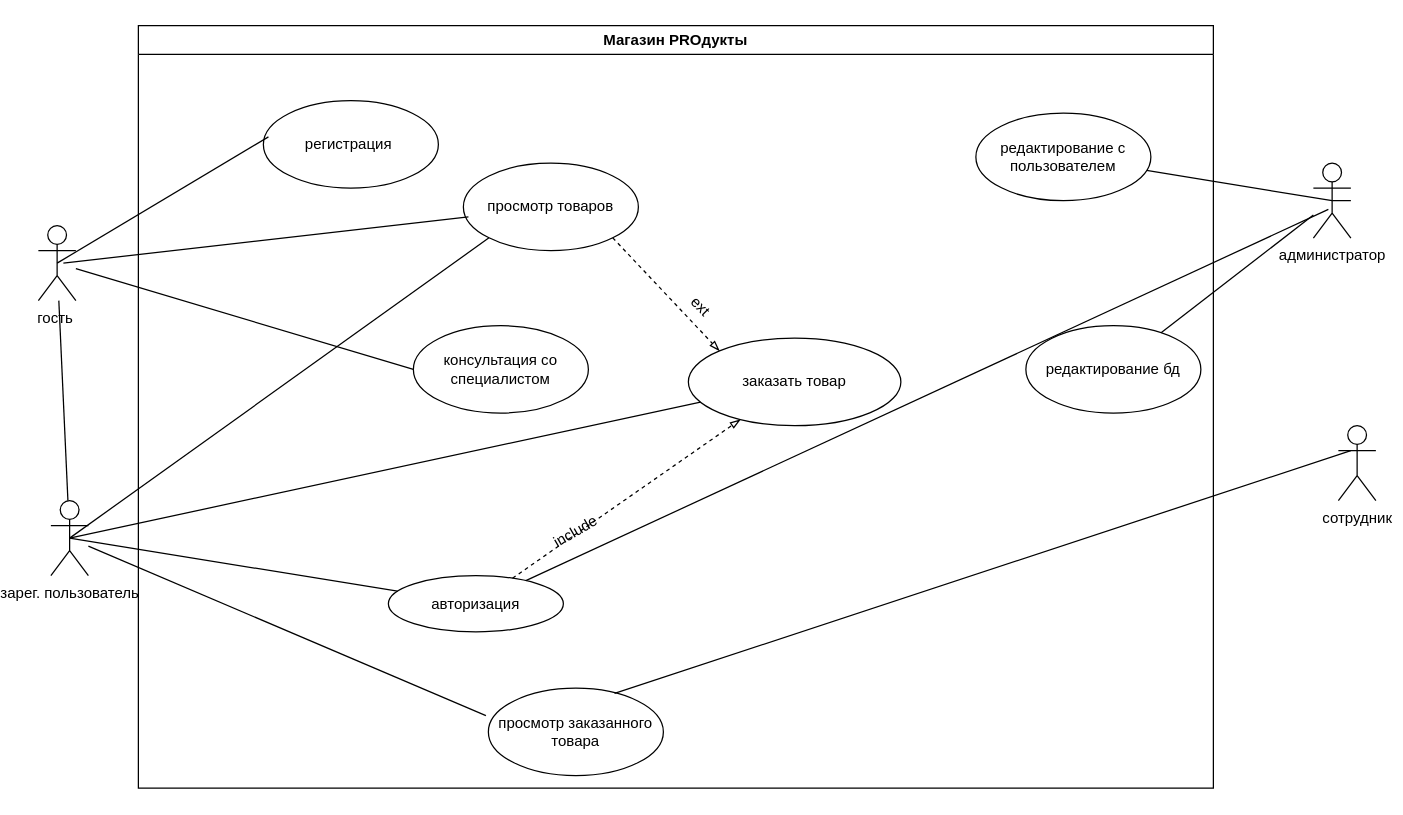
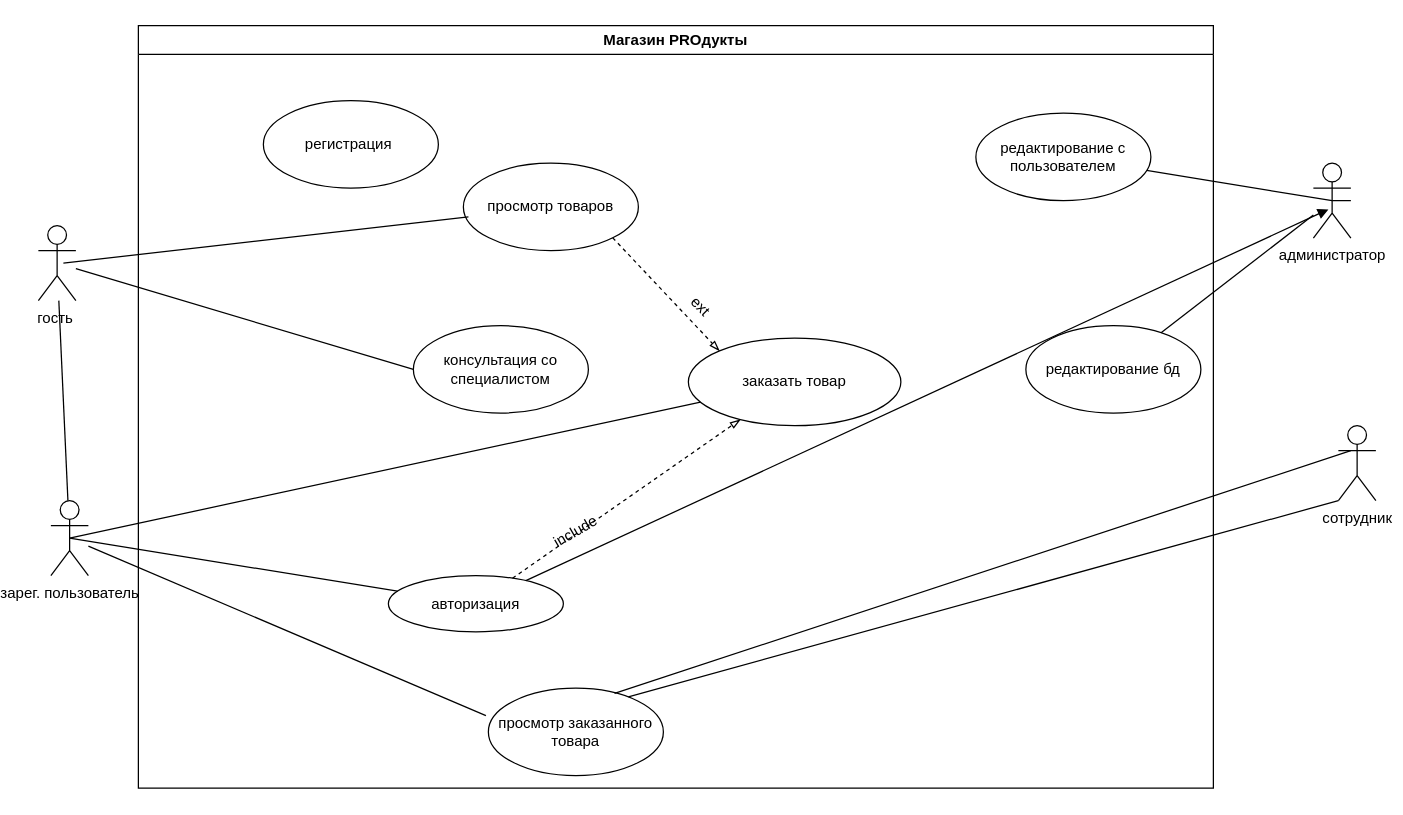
edge "регистрация" -- "гость": removed
edge "администратор" -- "авторизация": arrowhead none -> block
edge "просмотр товаров" -- "зарег. пользователь": removed
edge "сотрудник" -- "просмотр заказанного товара": added
